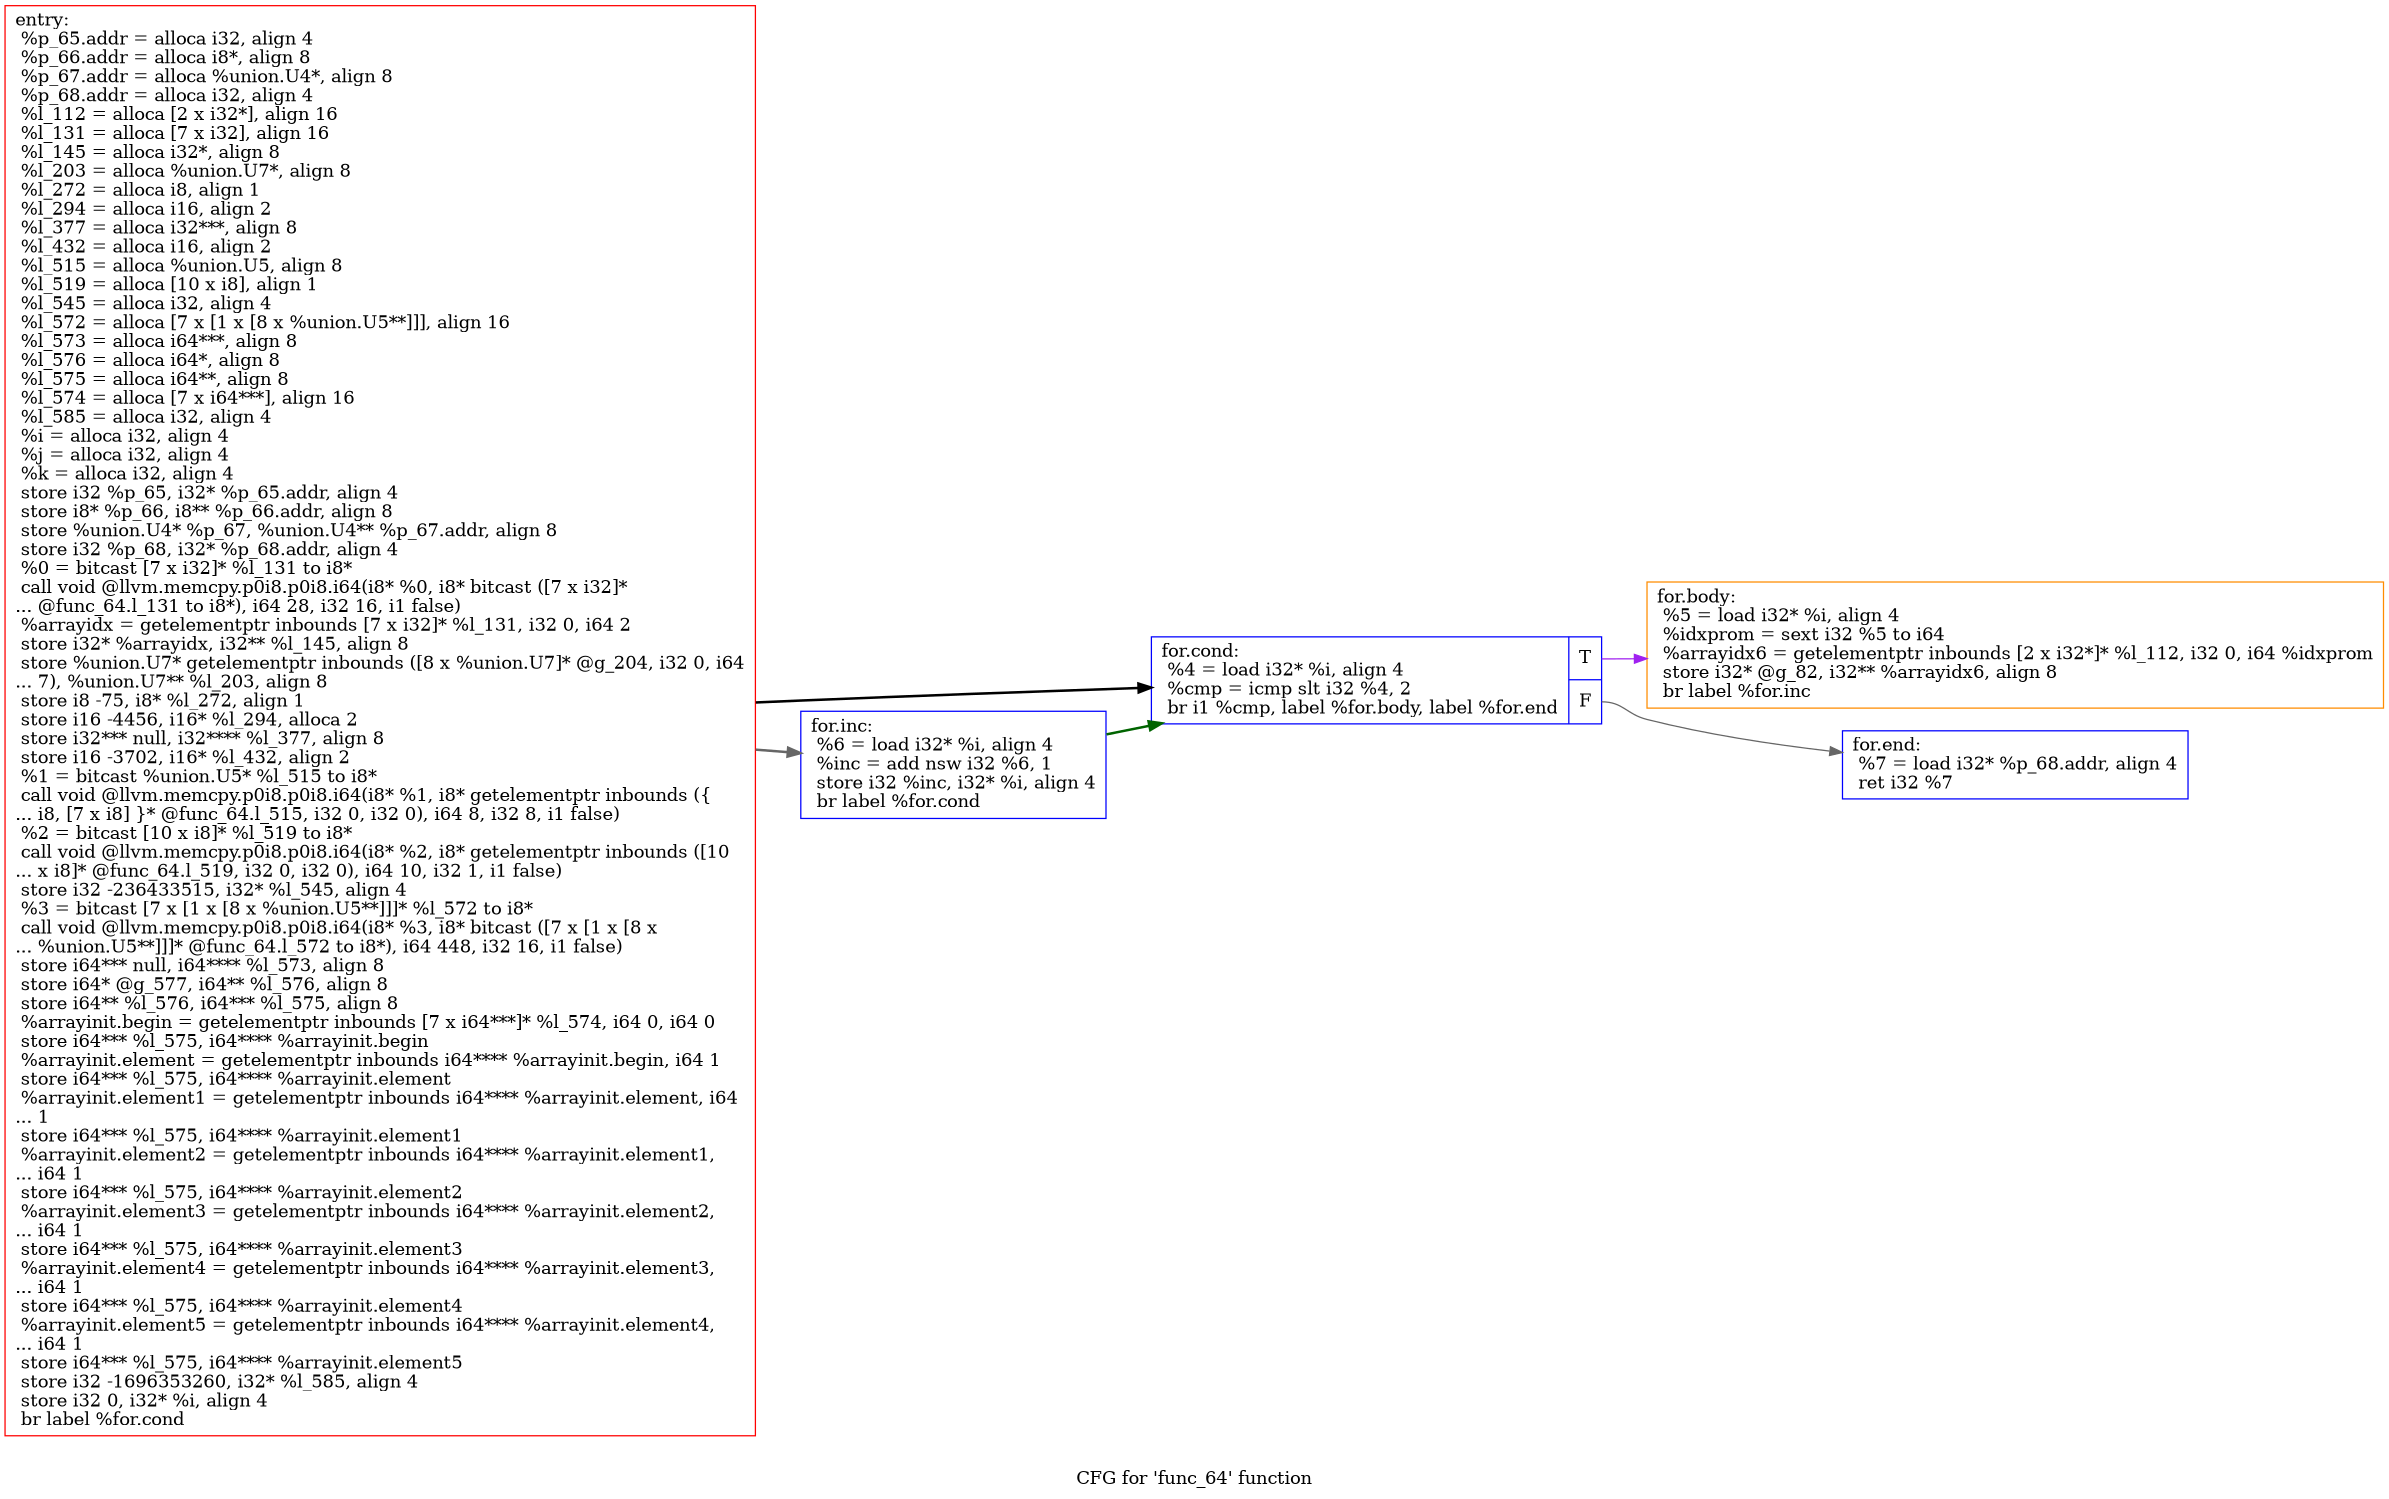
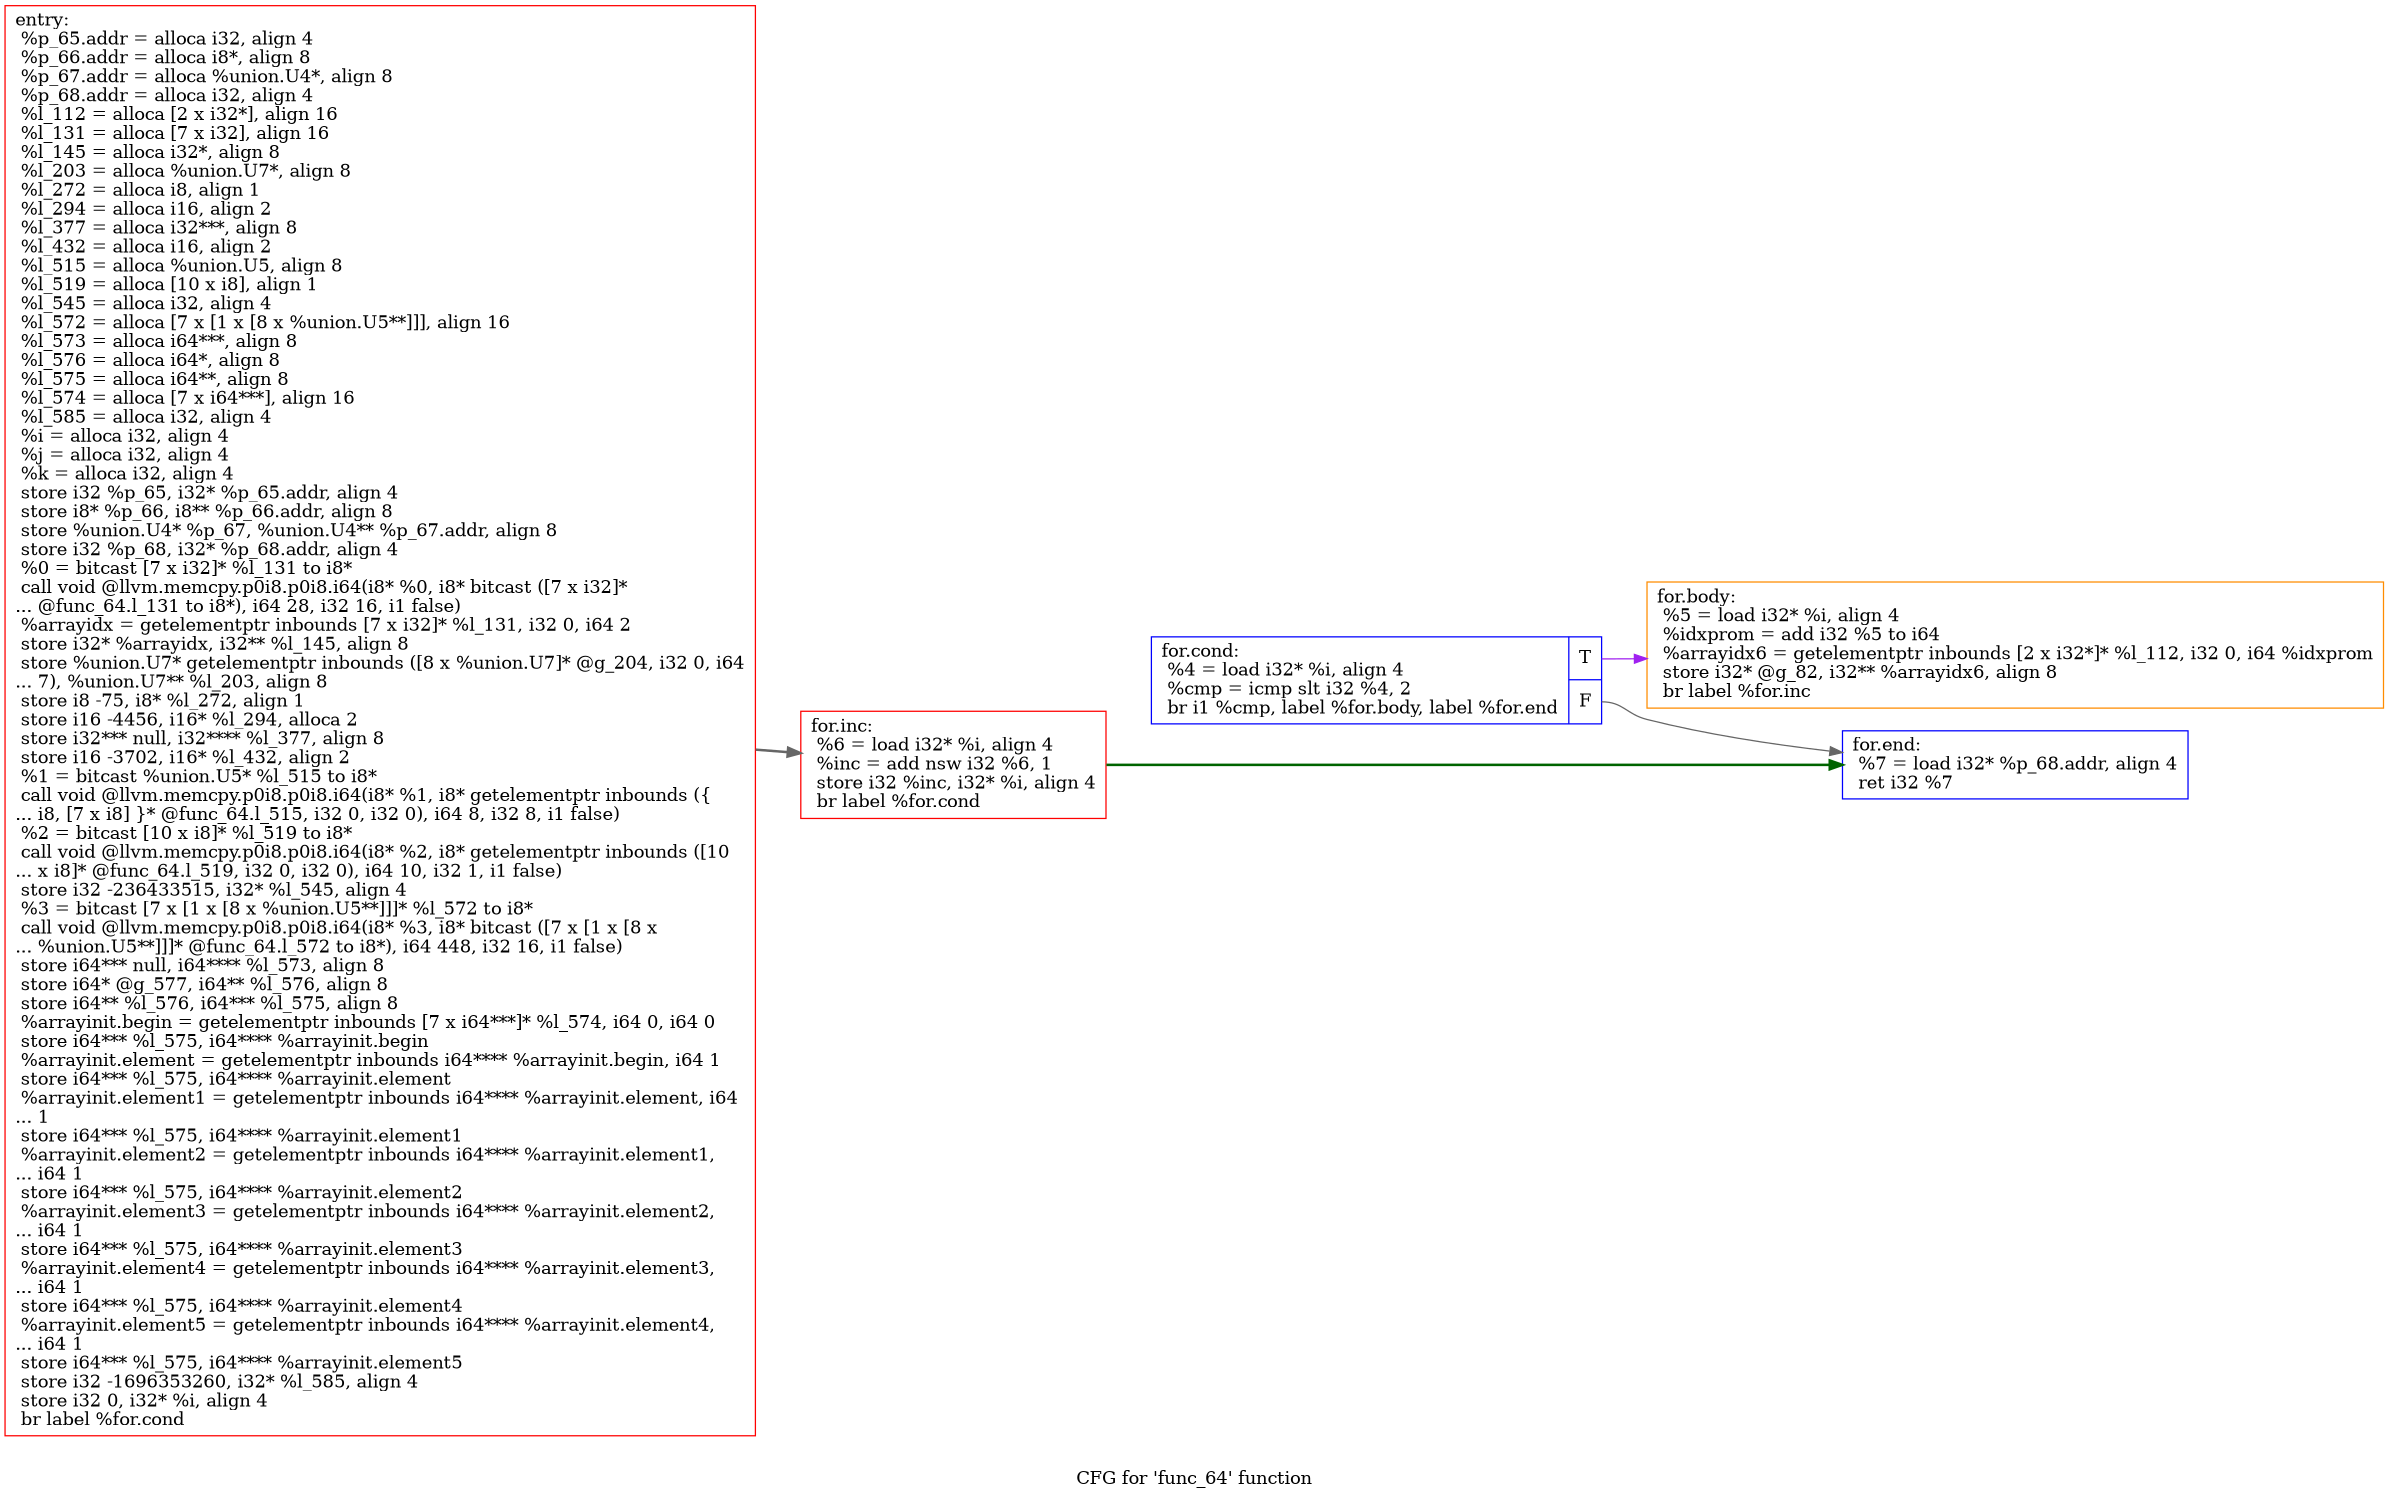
node "for.body:": text "%idxprom = sext i32 %5 to i64" -> "%idxprom = add i32 %5 to i64"
edge "entry:" -> "for.cond:": removed
edge "for.inc:" -> "for.cond:": now "for.inc:" -> "for.end:"
node "for.inc:": color blue -> red
